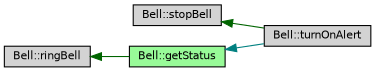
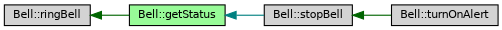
edge "Bell::turnOnAlert" -> "Bell::getStatus": now "Bell::stopBell" -> "Bell::getStatus"
